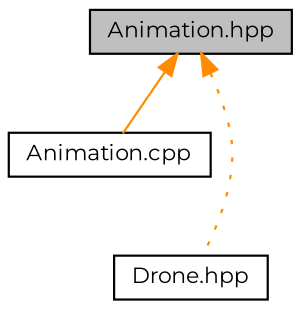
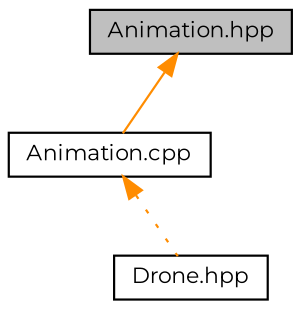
edge "Drone.hpp" -> "Animation.hpp": now "Drone.hpp" -> "Animation.cpp"
